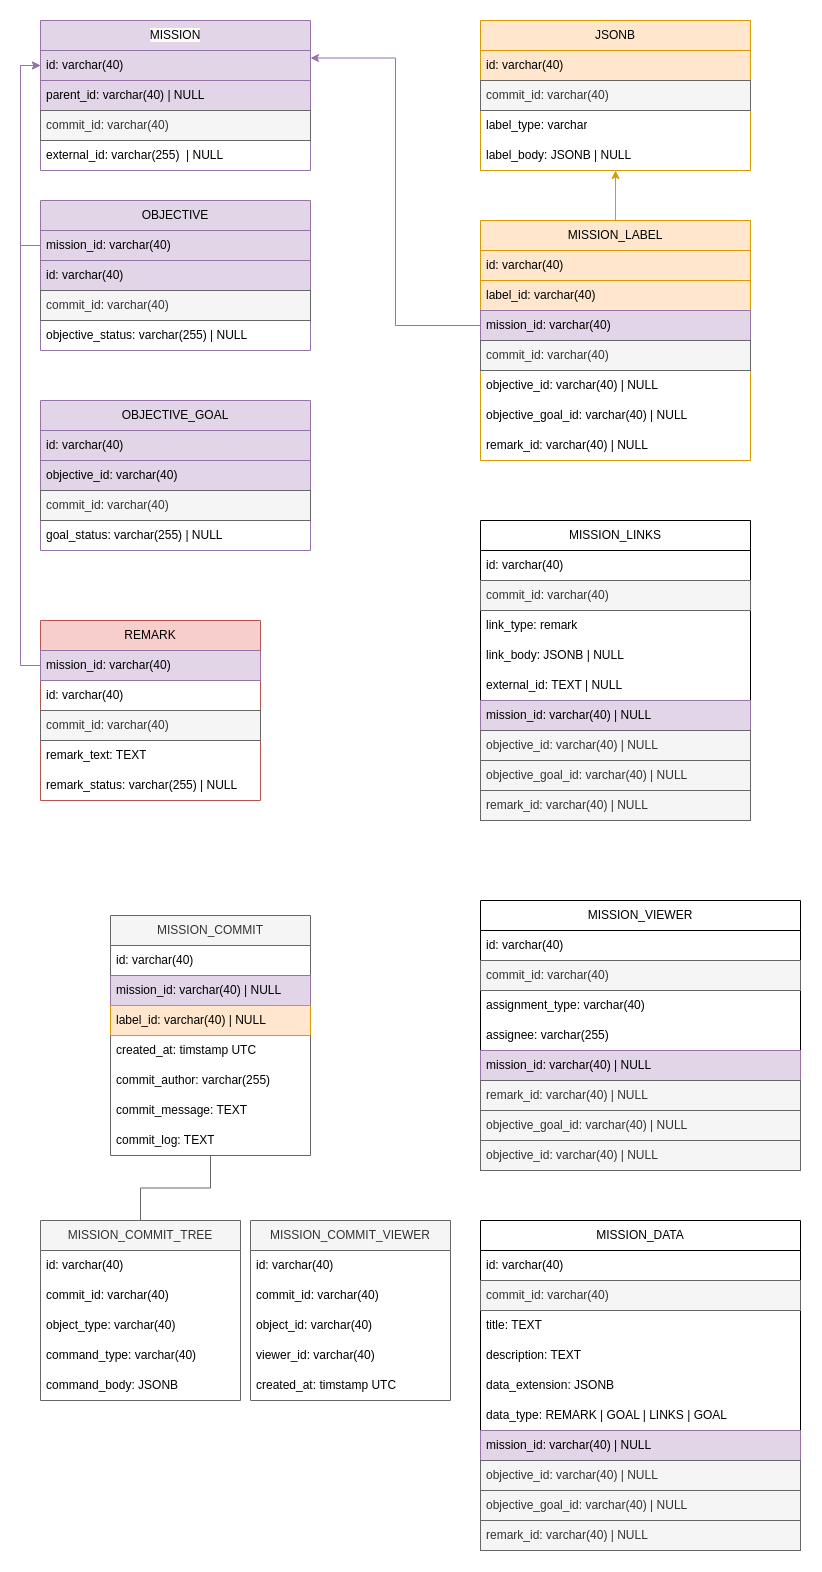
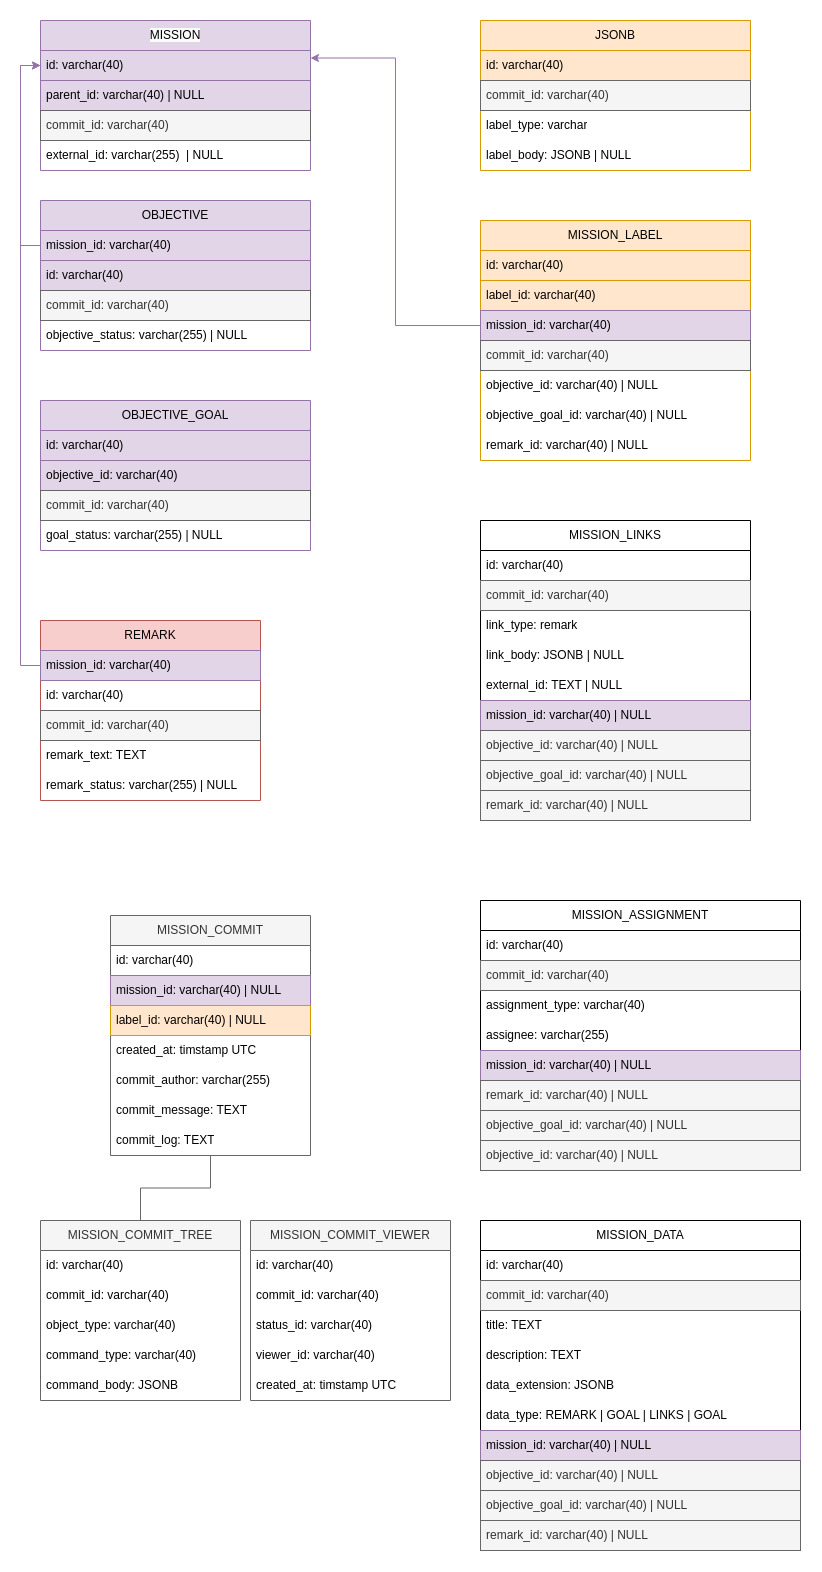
edge "MISSION_LABEL" -> "JSONB": removed
node "MISSION_VIEWER": label "MISSION_VIEWER" -> "MISSION_ASSIGNMENT"
node "object_id: varchar(40)": label "object_id: varchar(40)" -> "status_id: varchar(40)"
